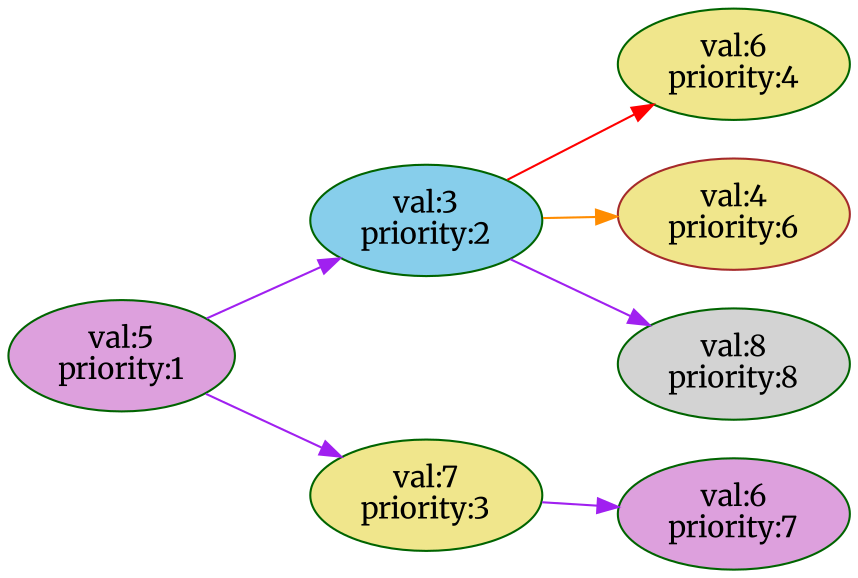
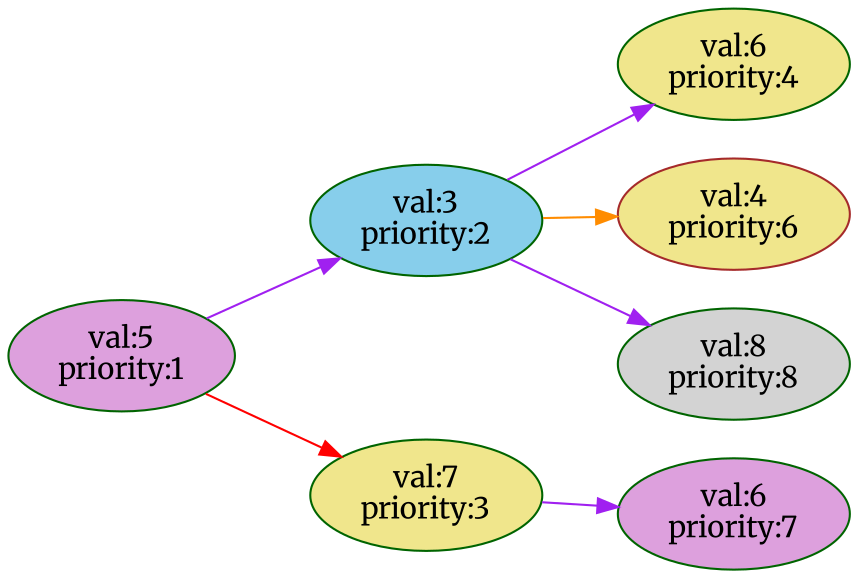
edge "val:3 priority:2" -> "val:6 priority:4": color red -> purple
edge "val:5 priority:1" -> "val:7 priority:3": color purple -> red
